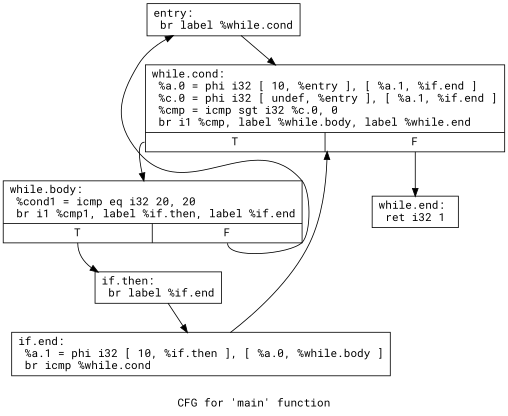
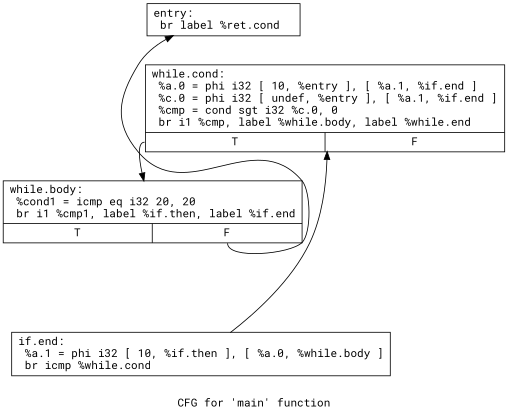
node "entry:": text "br label %while.cond" -> "br label %ret.cond"
edge "entry:" -> "while.cond:": removed
node "while.cond:": text "%cmp = icmp sgt i32 %c.0, 0" -> "%cmp = cond sgt i32 %c.0, 0"
node "while.end:": removed
node "if.then:": removed
